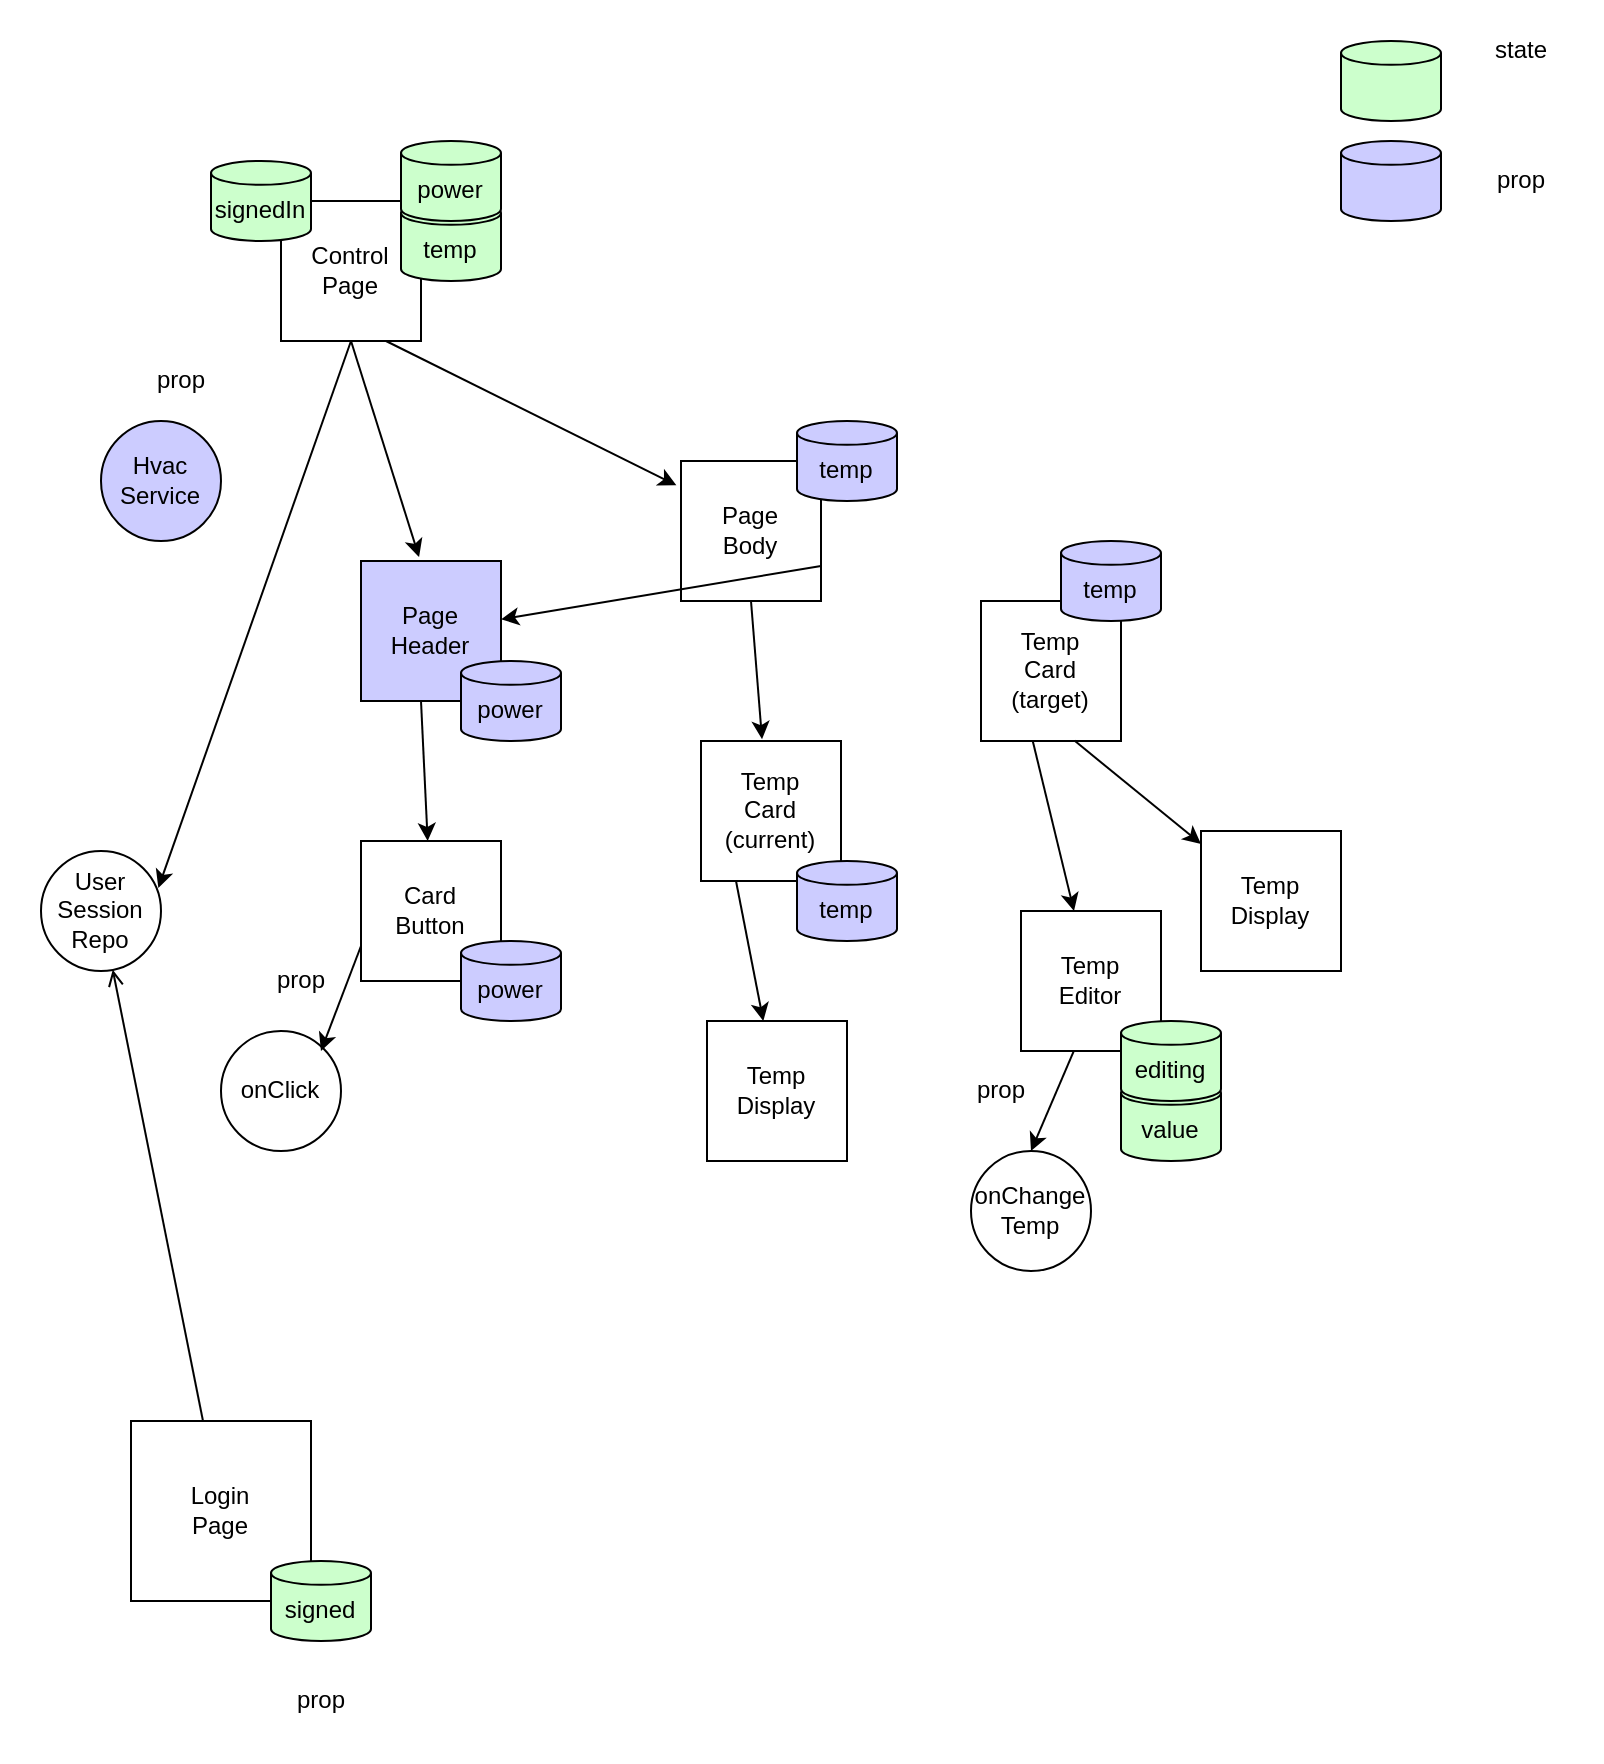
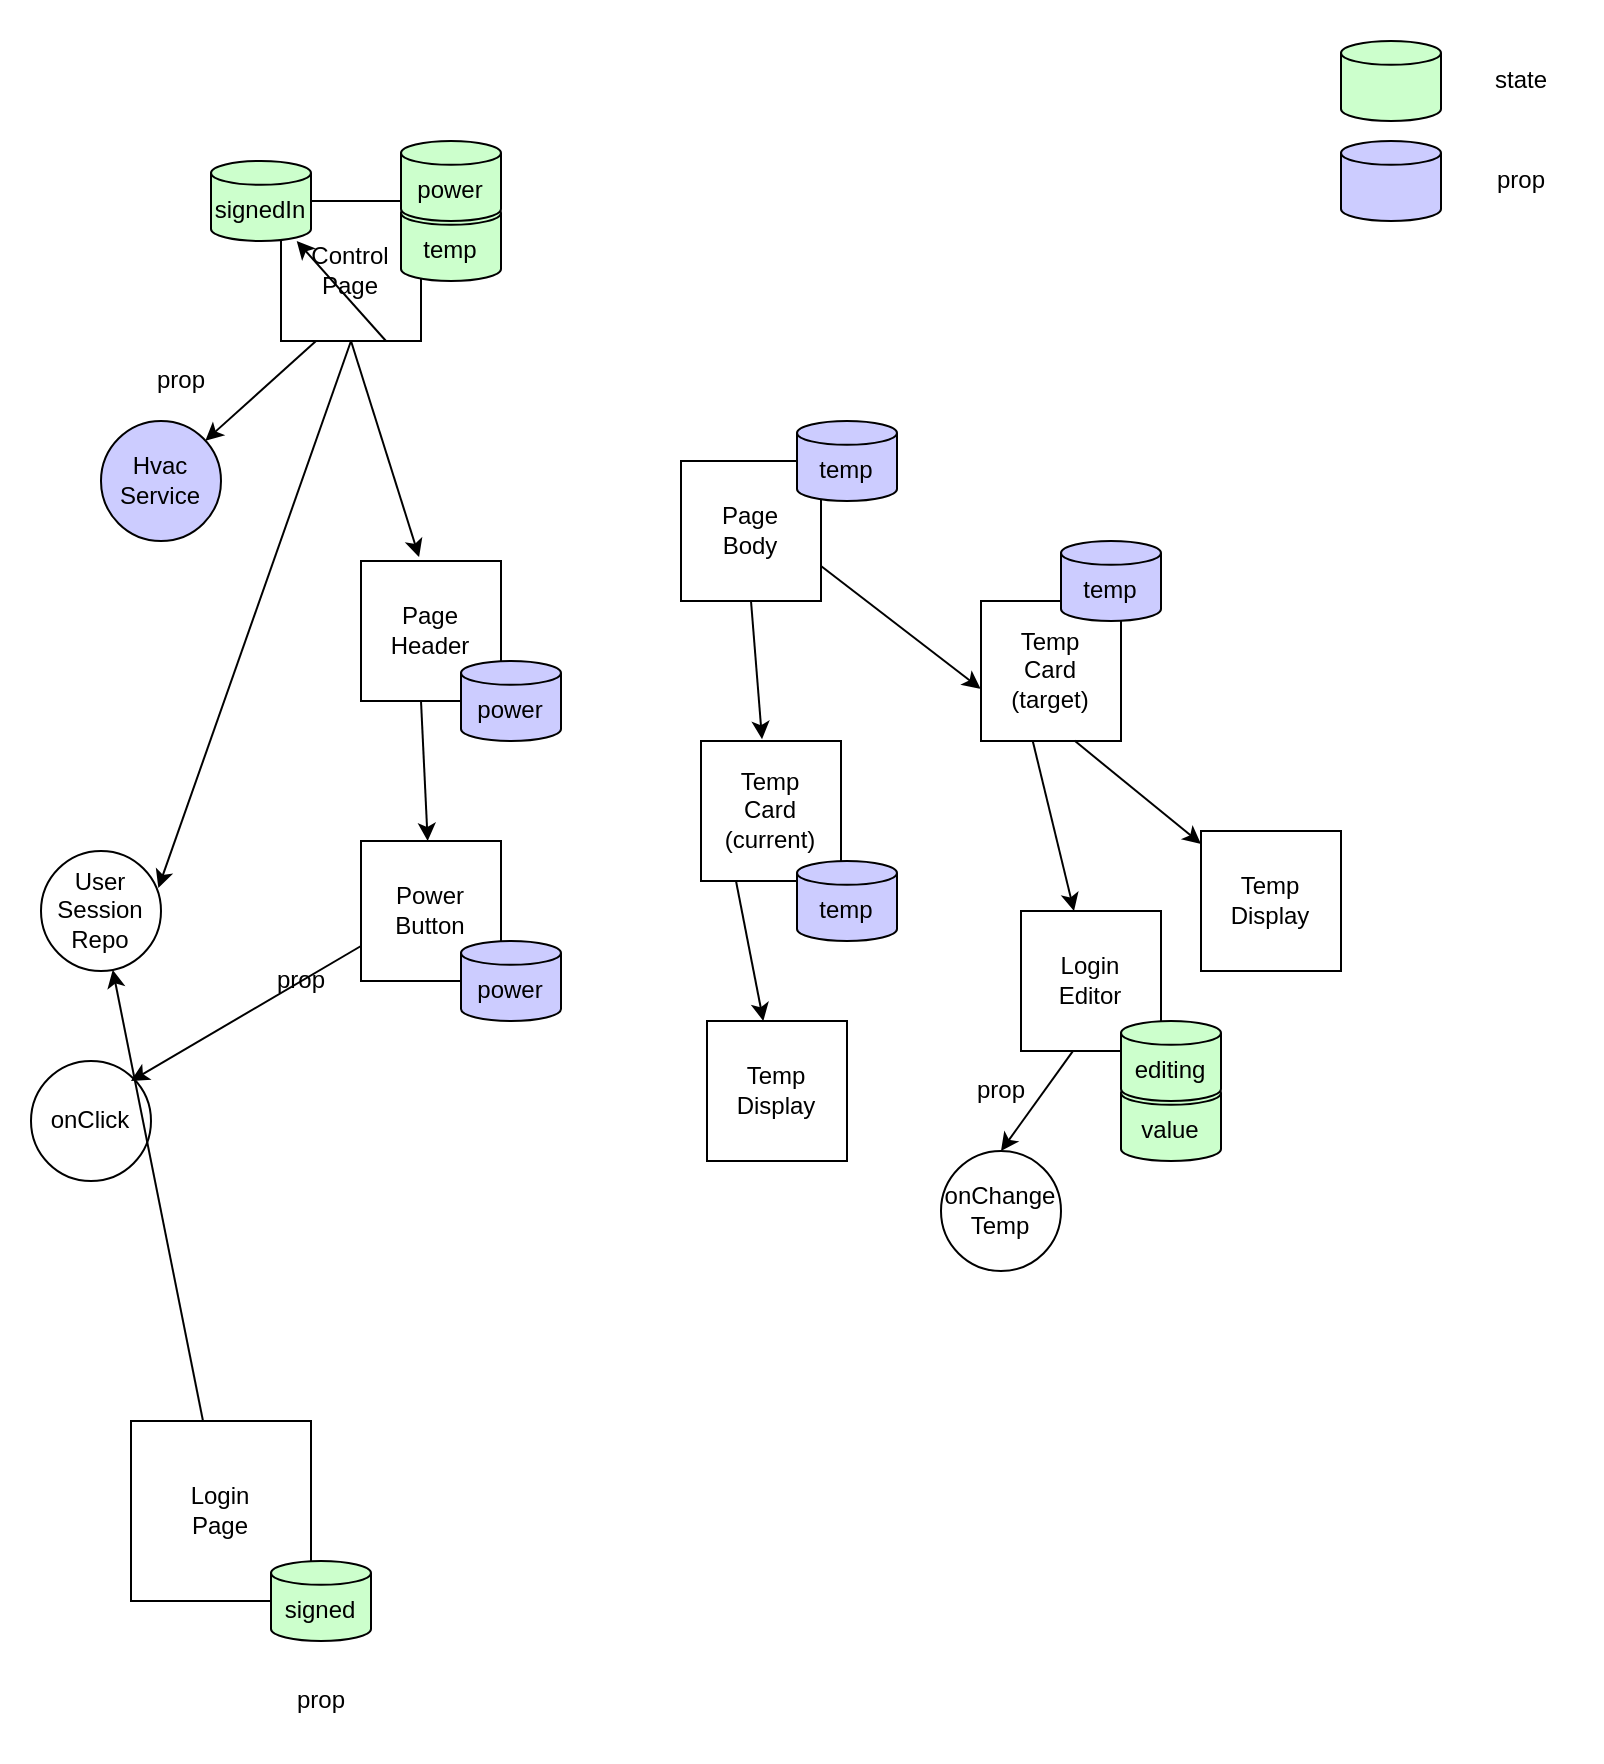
node "state": moved (1521, 51) -> (1521, 81)
edge "Control Page" -> "Hvac Service": added
edge "Control Page" -> "Page Body": now "Control Page" -> "signedIn"
edge "Page Body" -> "Page Header": now "Page Body" -> "Temp Card (target)"
node "Page Header": fillcolor #ccccff -> #ffffff
node "Card Button": label "Card Button" -> "Power Button"
edge "Login Page" -> "User Session Repo": arrowhead open -> classic
node "Temp Editor": label "Temp Editor" -> "Login Editor"
node "onClick": moved (281, 1091) -> (91, 1121)
node "onChange Temp": moved (1031, 1211) -> (1001, 1211)
